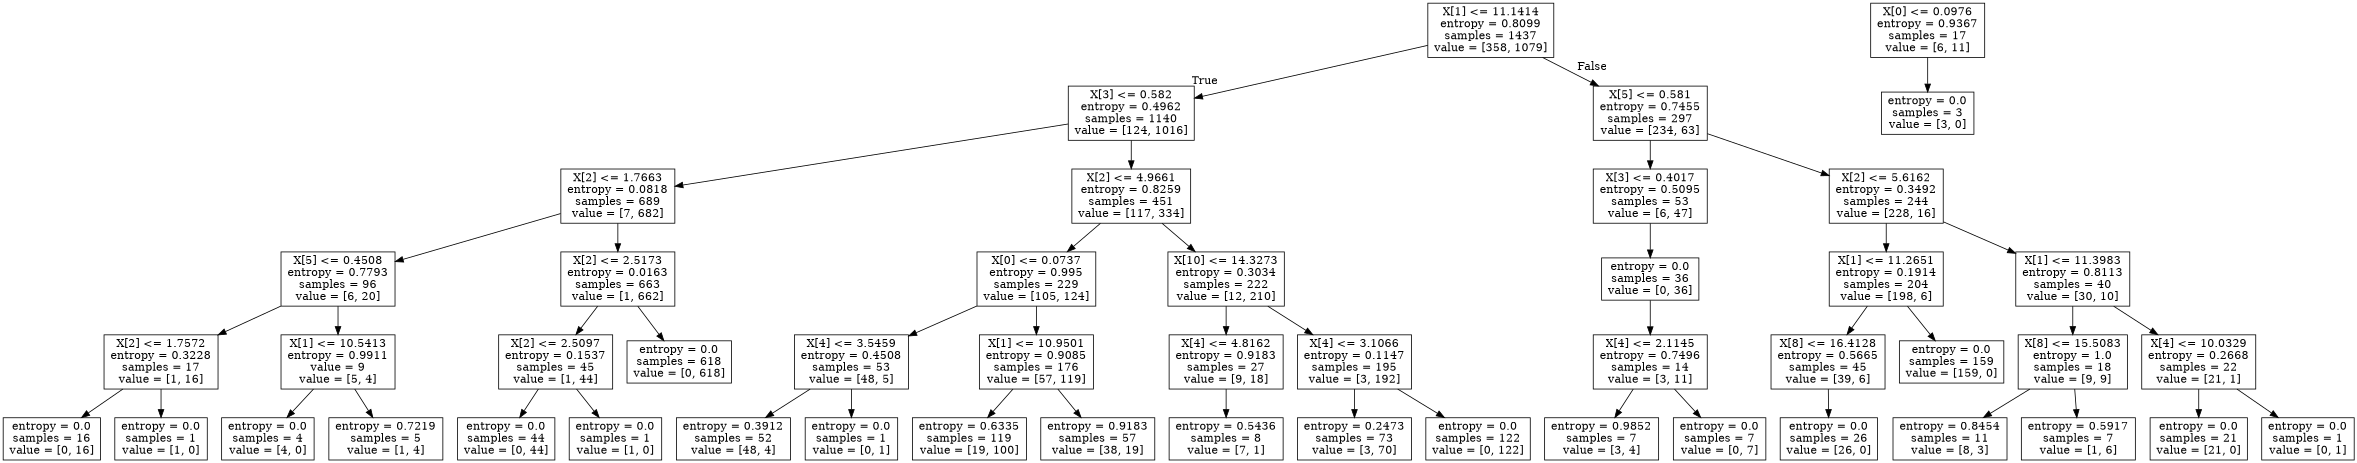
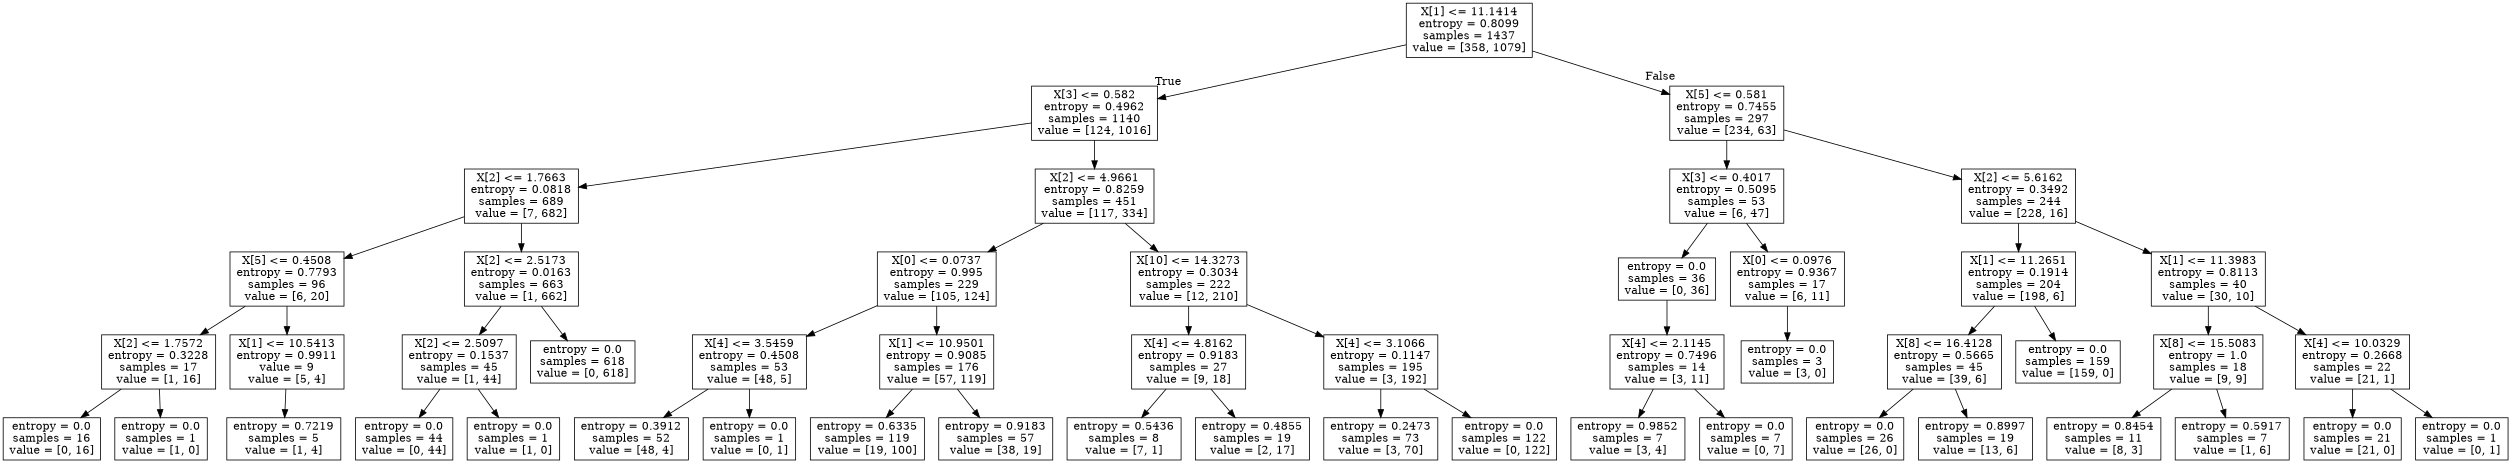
edge "X[3] <= 0.4017 entropy = 0.5095 samples = 53 value = [6, 47]" -> "X[0] <= 0.0976 entropy = 0.9367 samples = 17 value = [6, 11]": added
node "entropy = 0.0 samples = 4 value = [4, 0]": removed
node "entropy = 0.4855 samples = 19 value = [2, 17]": added
node "entropy = 0.8997 samples = 19 value = [13, 6]": added
